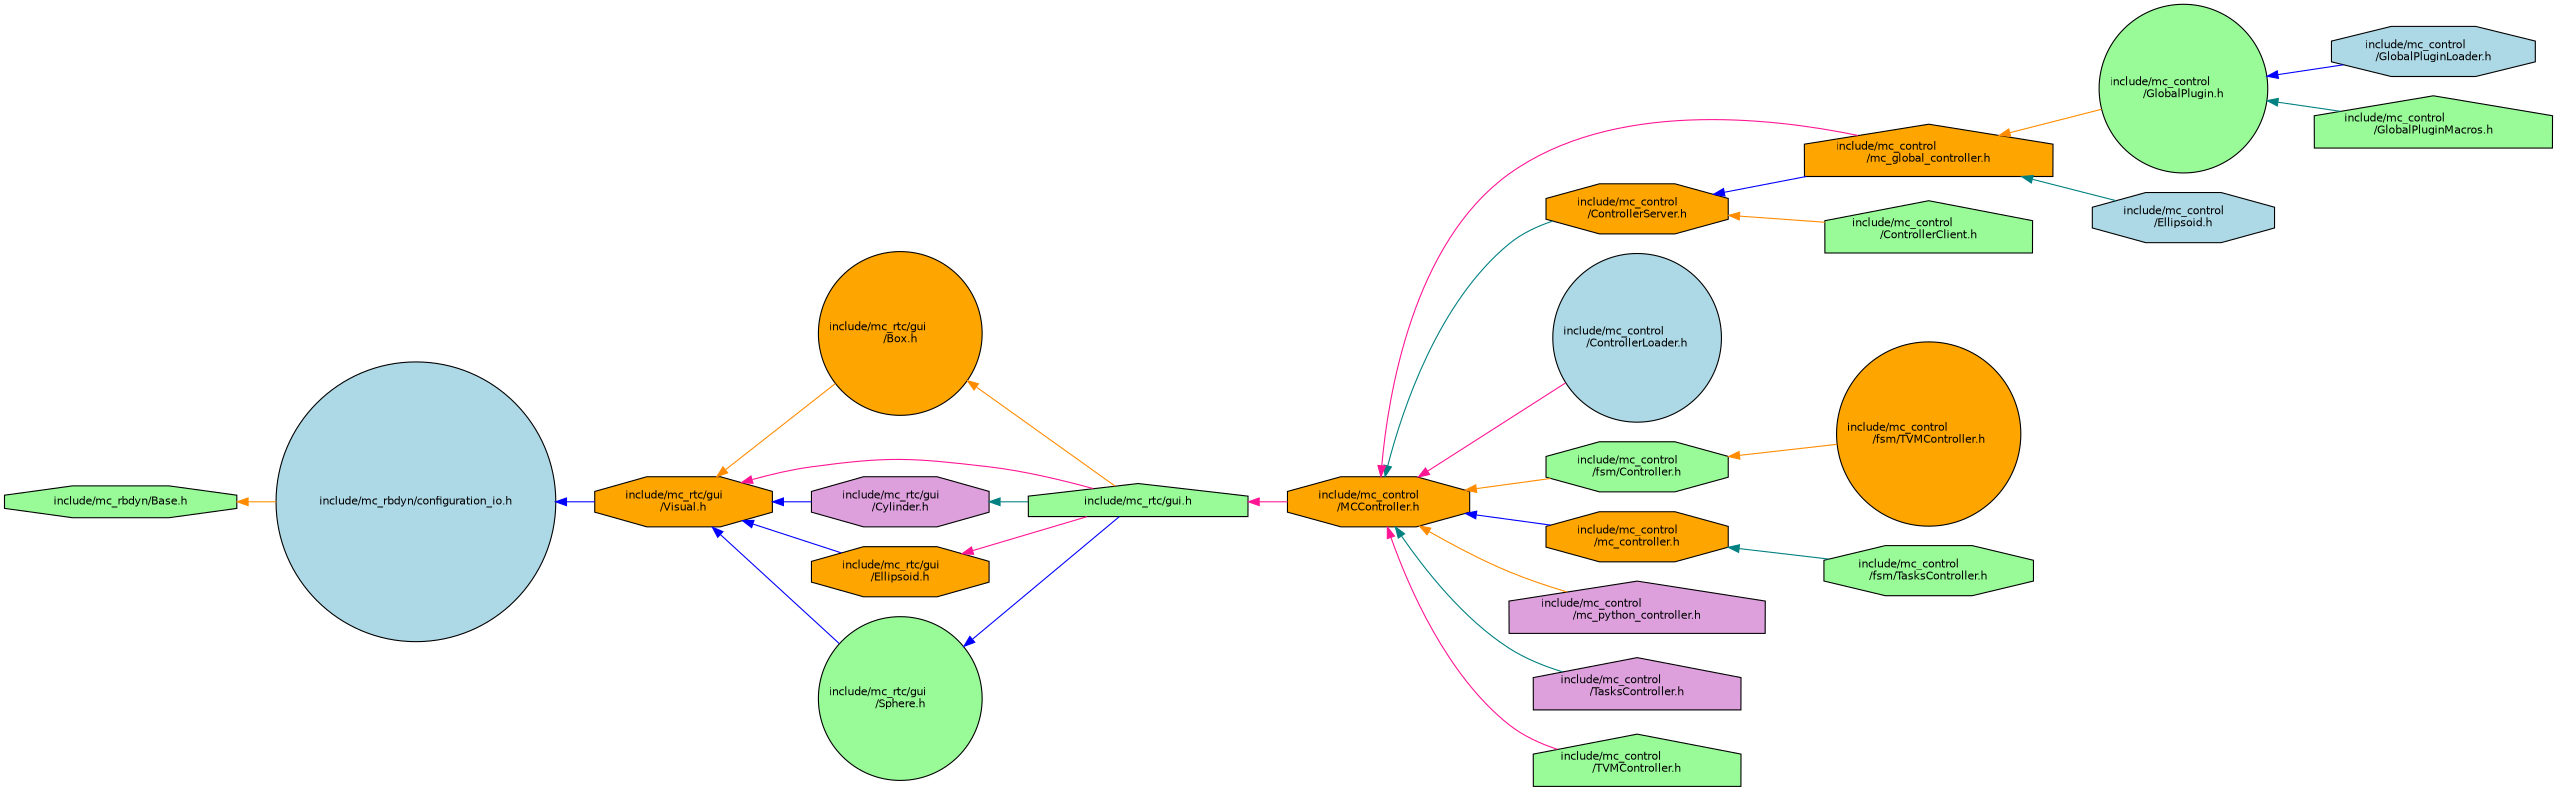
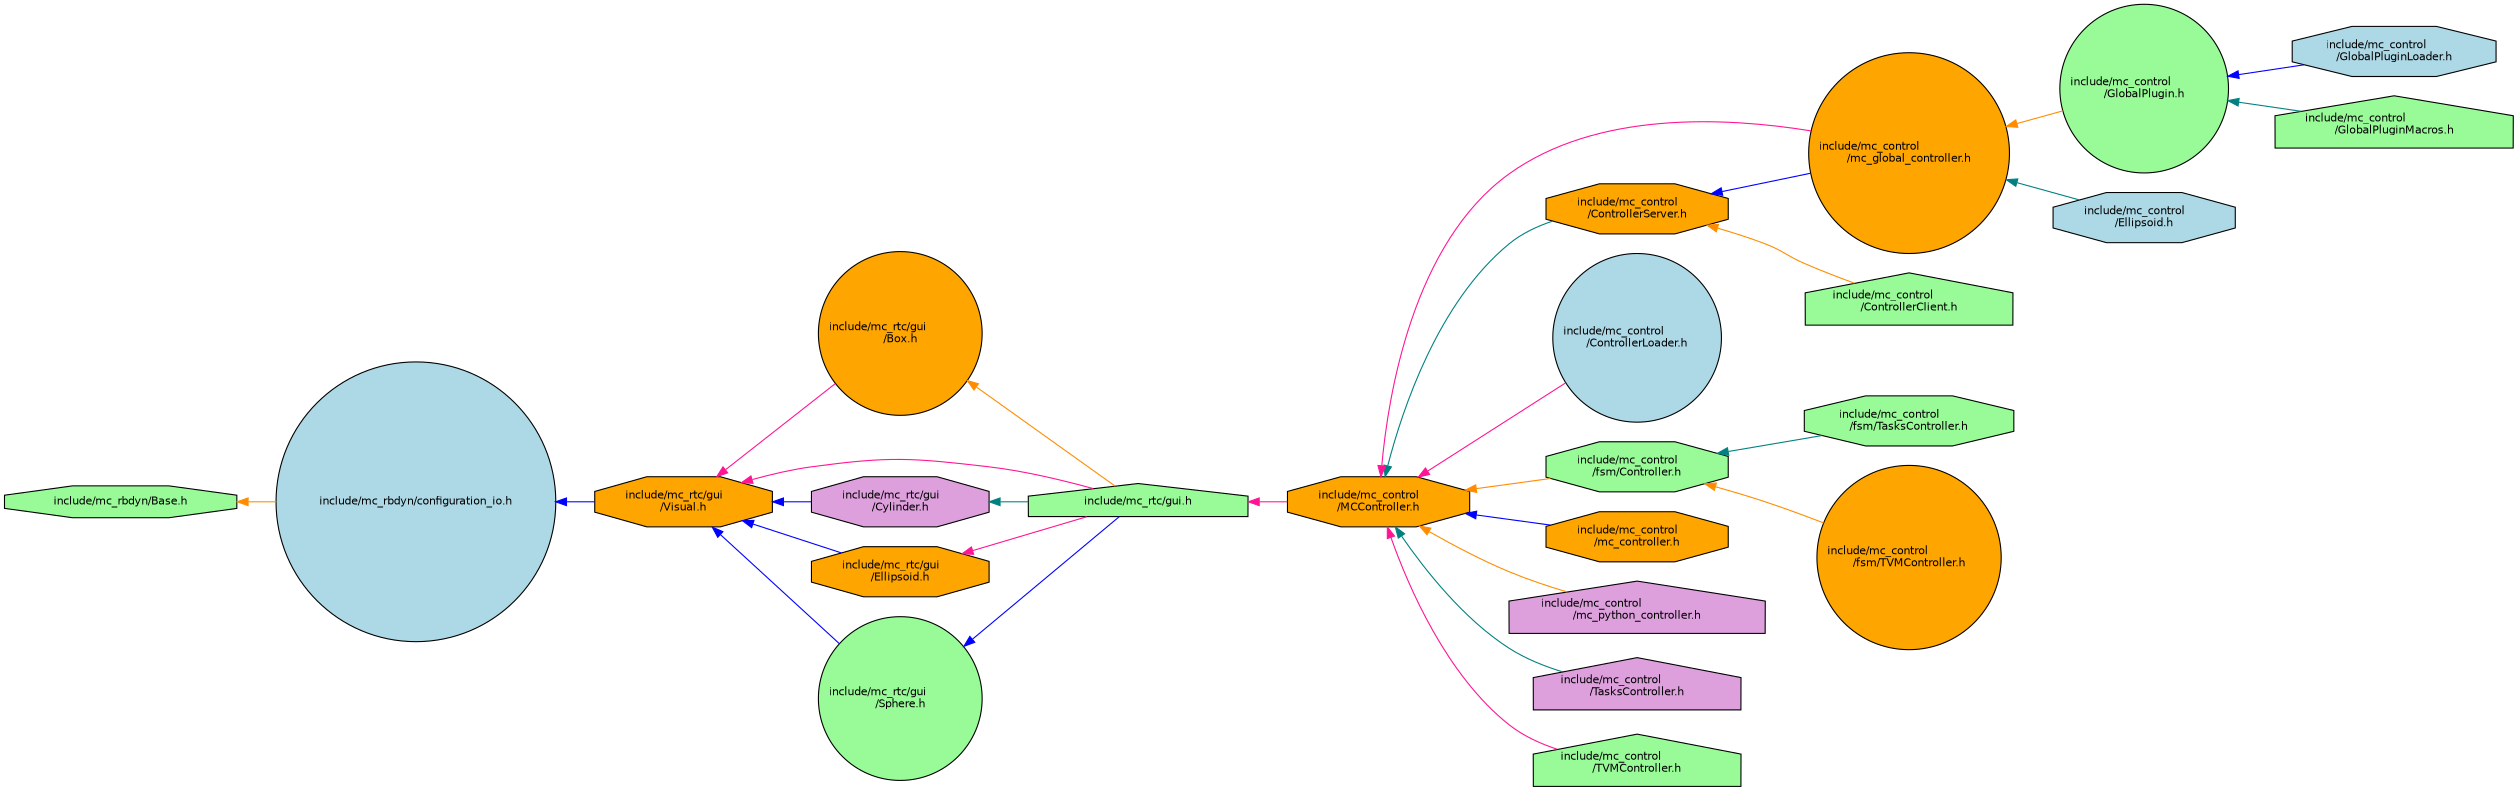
node "include/mc_control /mc_global_controller.h": shape house -> circle
edge "include/mc_rtc/gui /Box.h" -> "include/mc_rtc/gui /Visual.h": color darkorange -> deeppink
edge "include/mc_control /fsm/TasksController.h" -> "include/mc_control /mc_controller.h": now "include/mc_control /fsm/TasksController.h" -> "include/mc_control /fsm/Controller.h"
